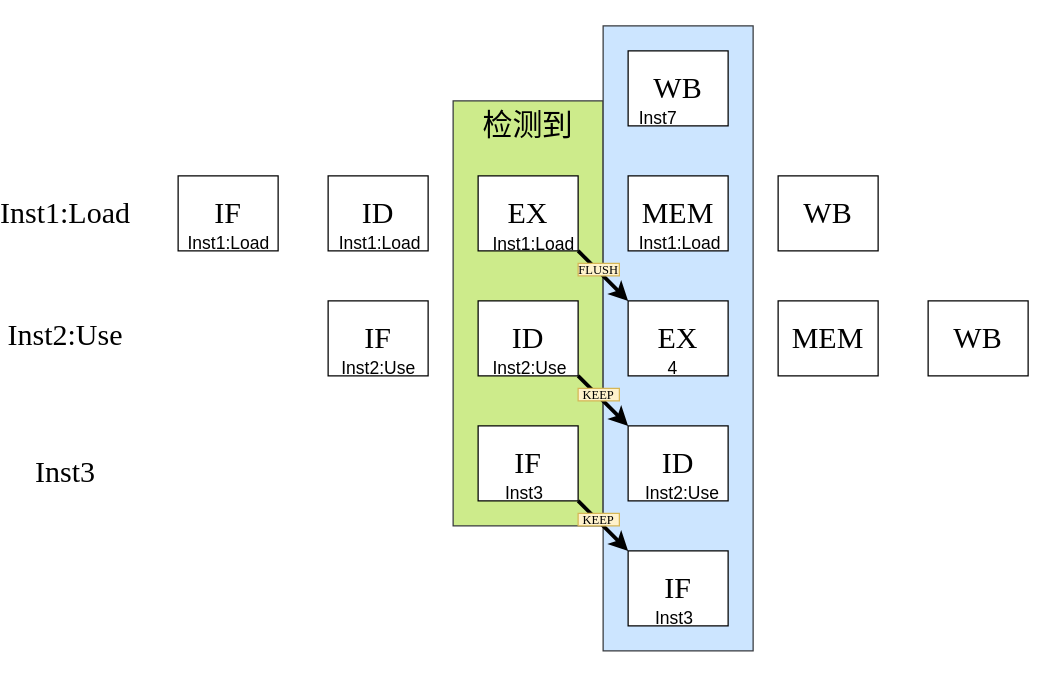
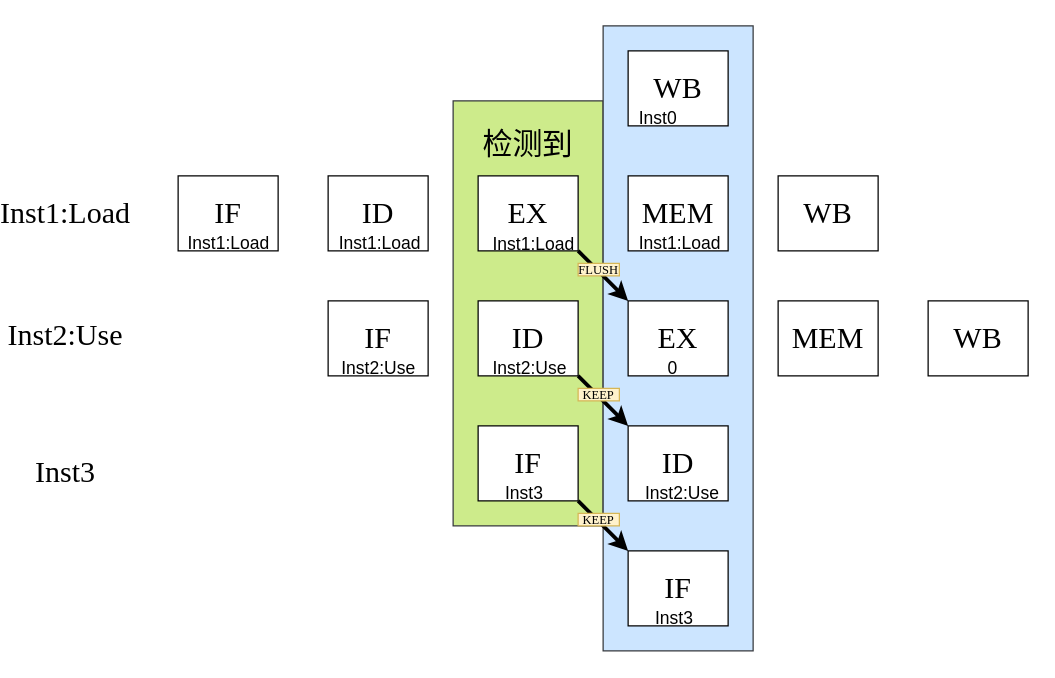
node "Inst7": label "Inst7" -> "Inst0"
node "检测到": moved (528, 126) -> (528, 144)
node "4": label "4" -> "0"
